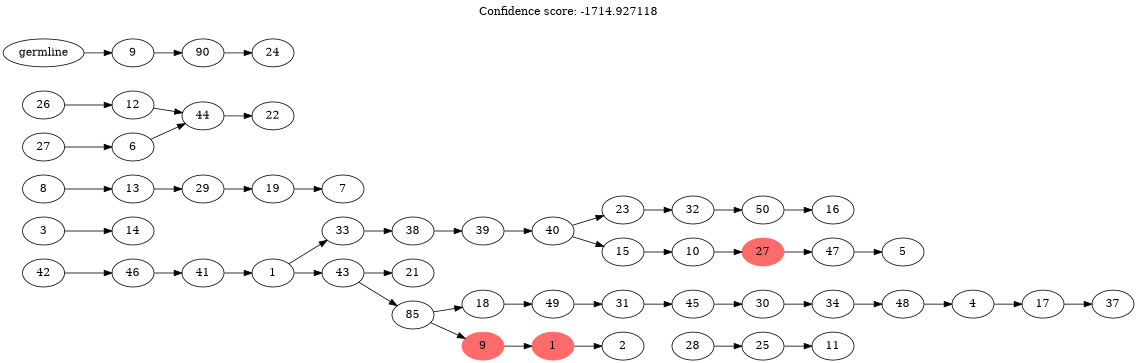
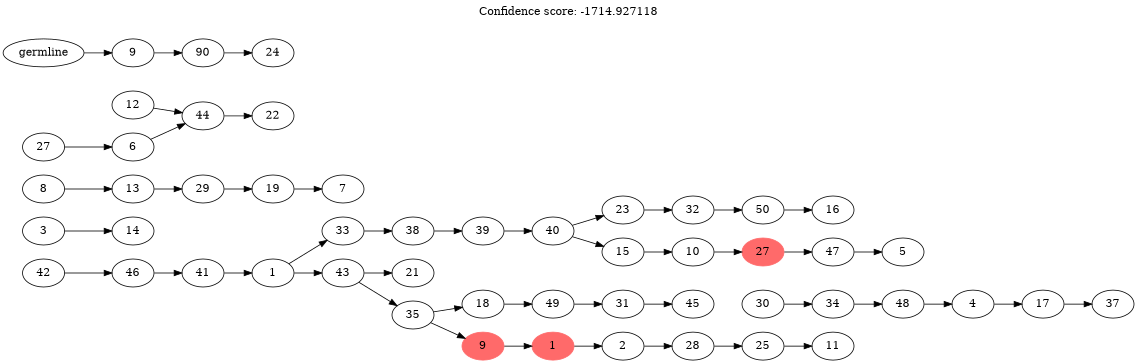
node "26": removed
edge "45" -> "30": removed
node "85": label "85" -> "35"
edge "2" -> "28": added
